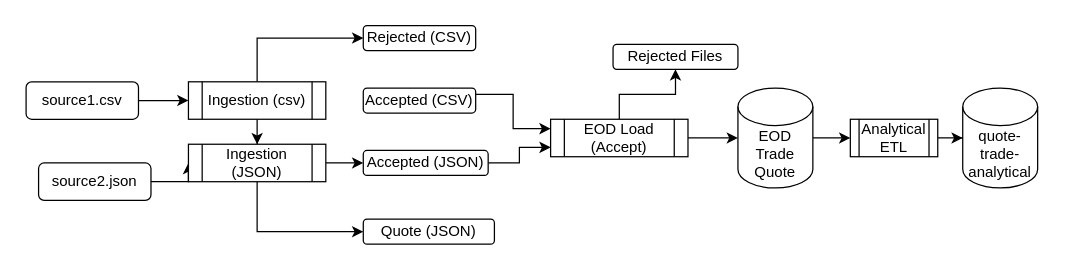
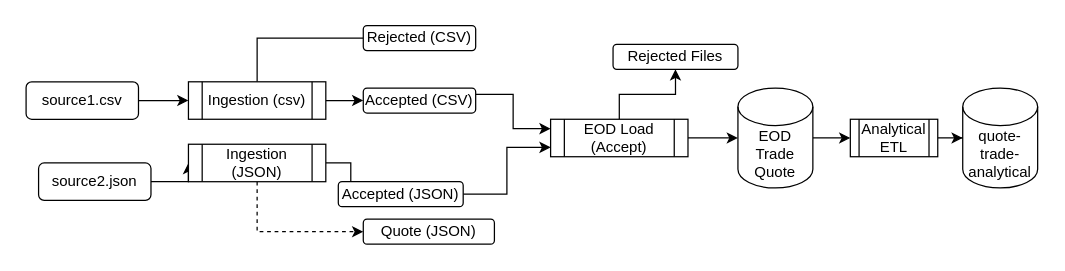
edge "Ingestion (csv)" -> "Rejected (CSV)": arrowhead classic -> none
edge "Ingestion (csv)" -> "Ingestion (JSON)": now "Ingestion (csv)" -> "Accepted (CSV)"
node "Accepted (JSON)": moved (426, 163) -> (401, 194)
edge "Ingestion (JSON)" -> "Quote (JSON)": style solid -> dashed
